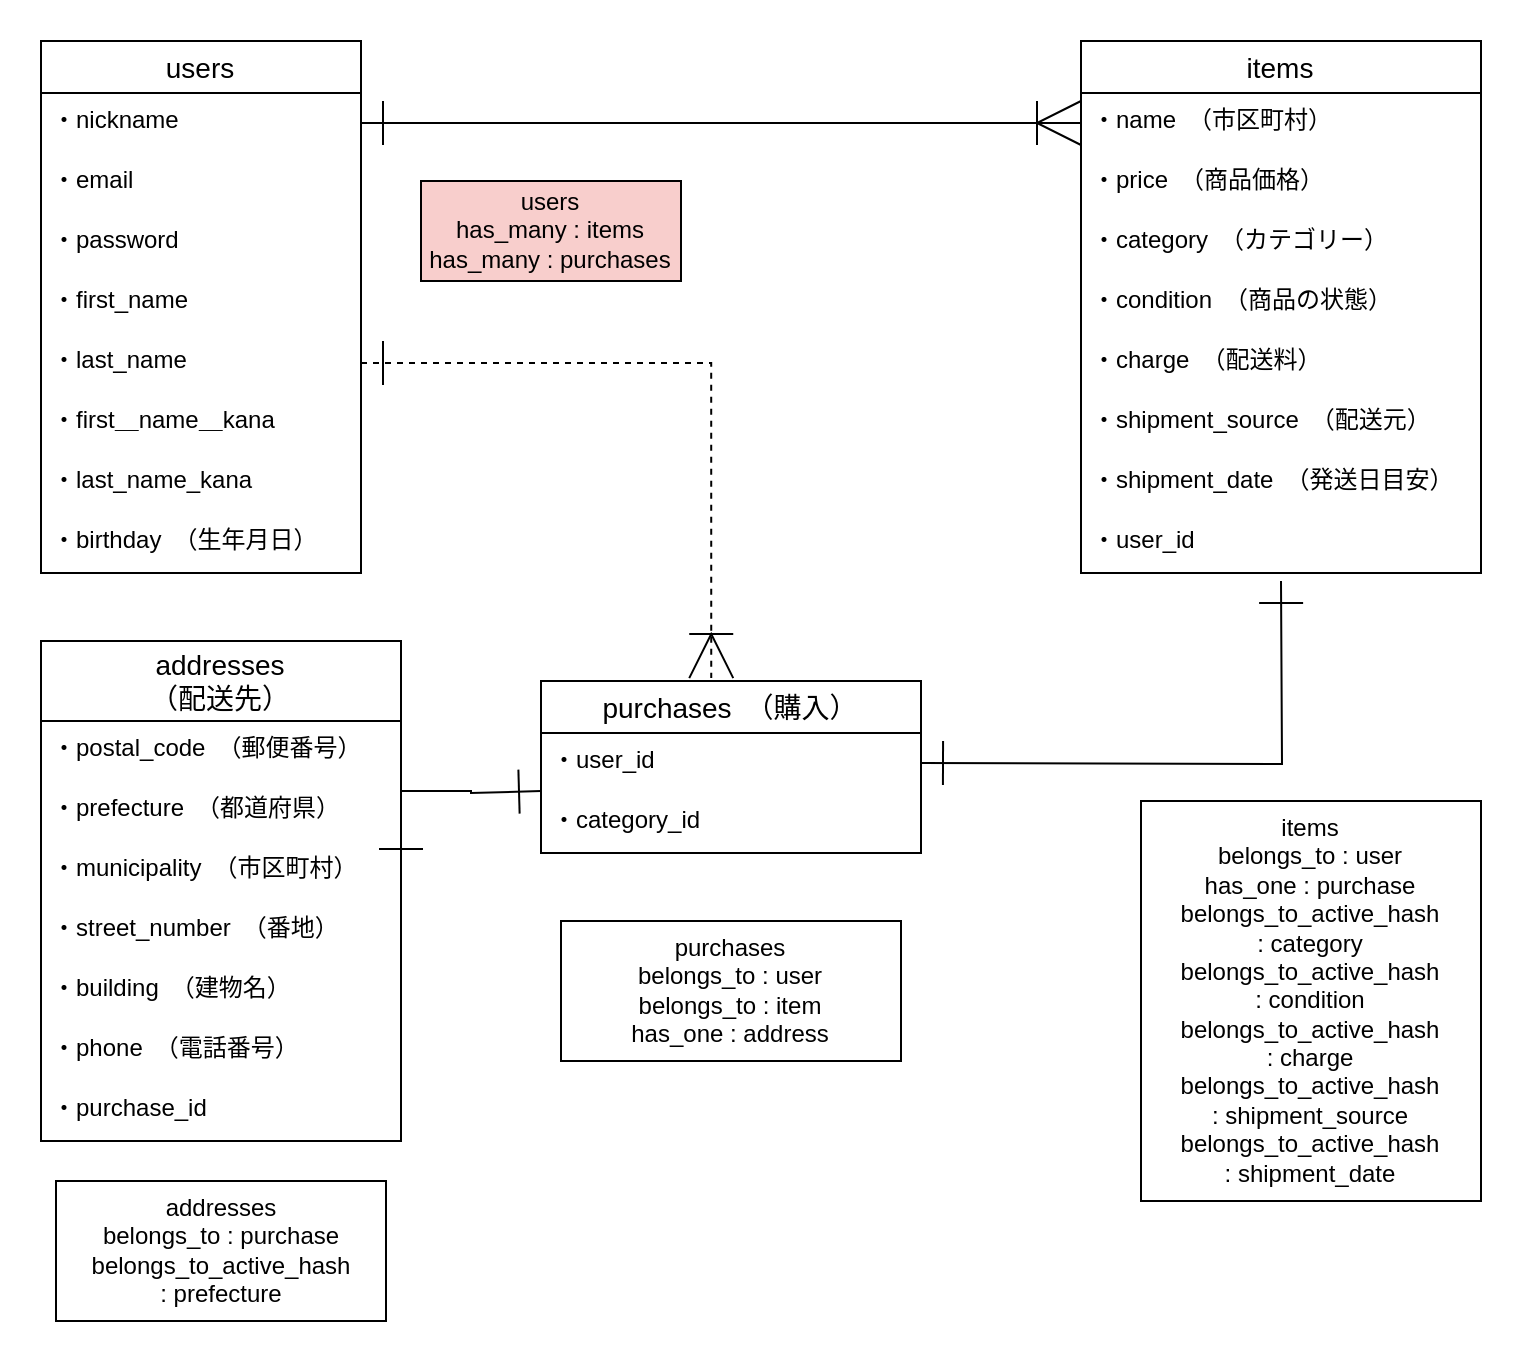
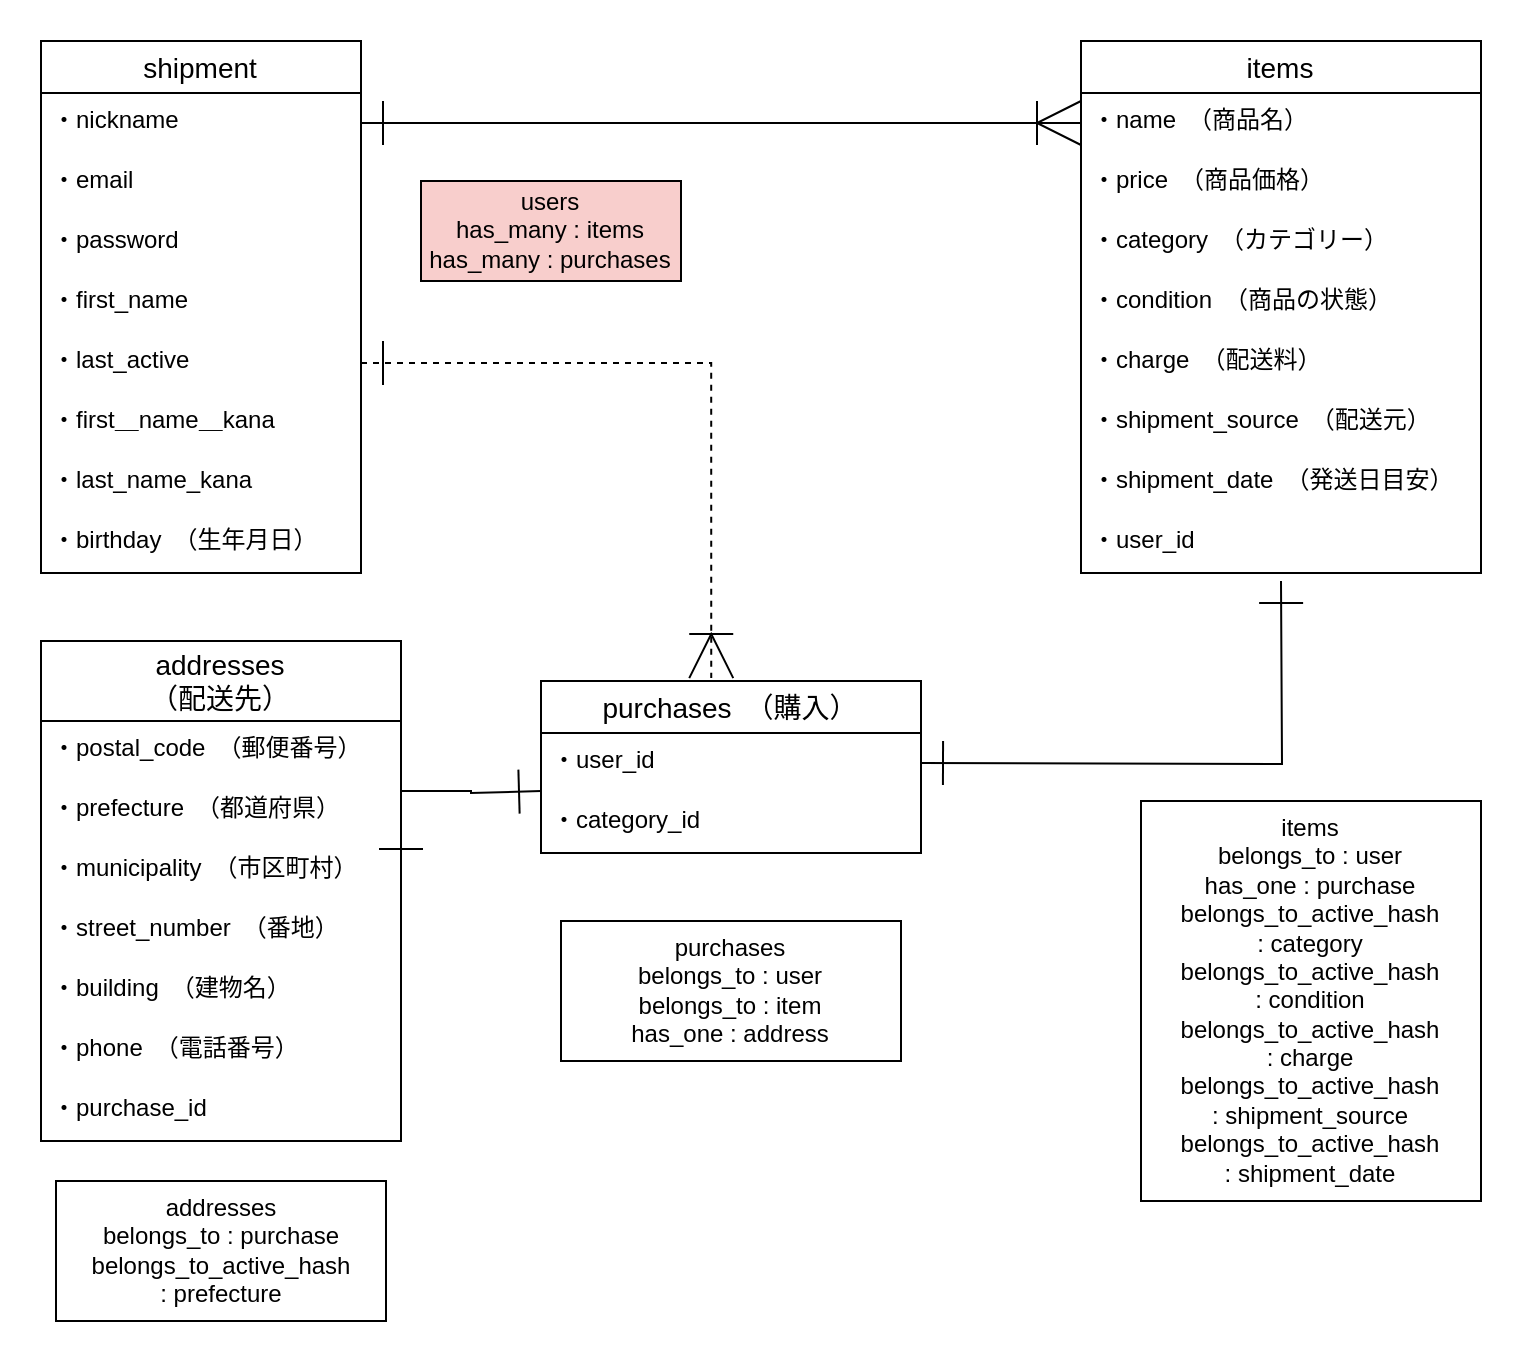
node "users": label "users" -> "shipment"
node "・name （市区町村）": label "・name （市区町村）" -> "・name （商品名）"
node "・last_name": label "・last_name" -> "・last_active"
